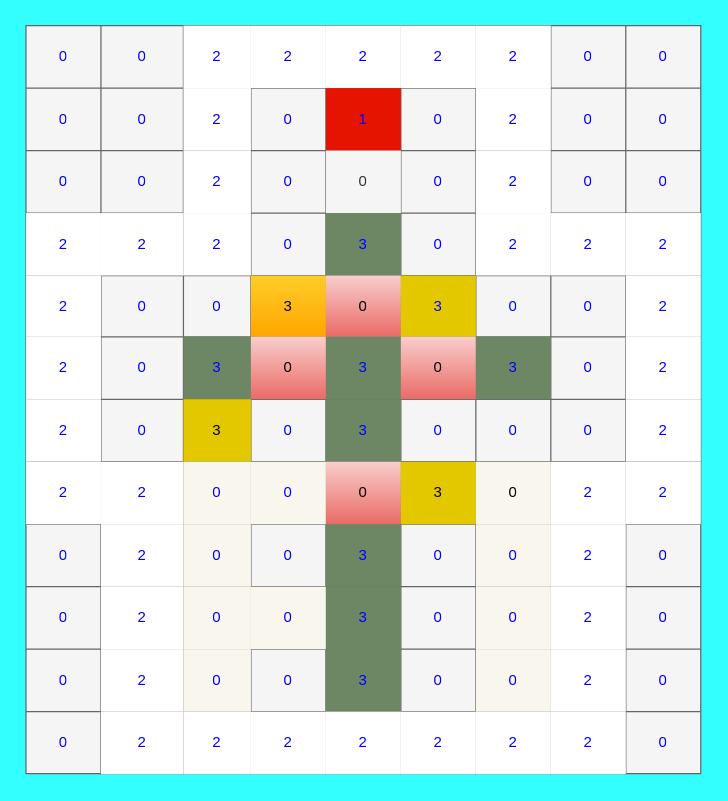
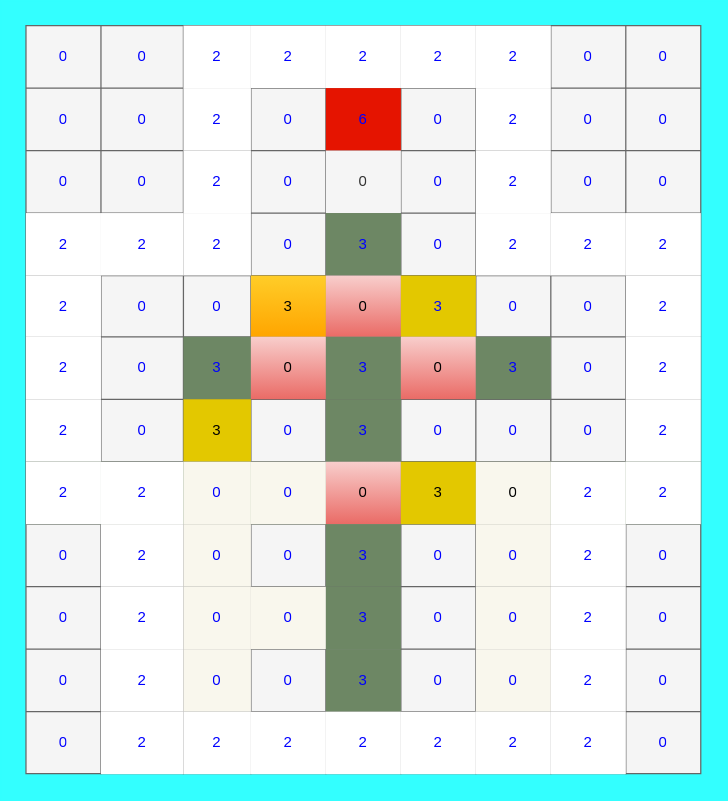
node "1": label "1" -> "6"
